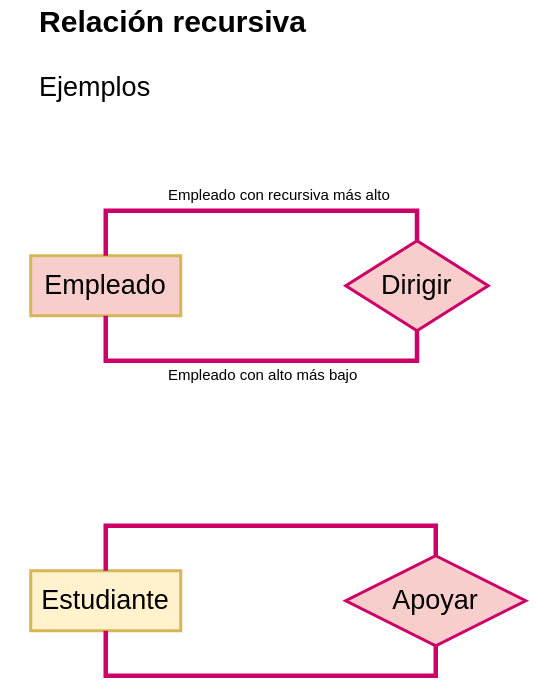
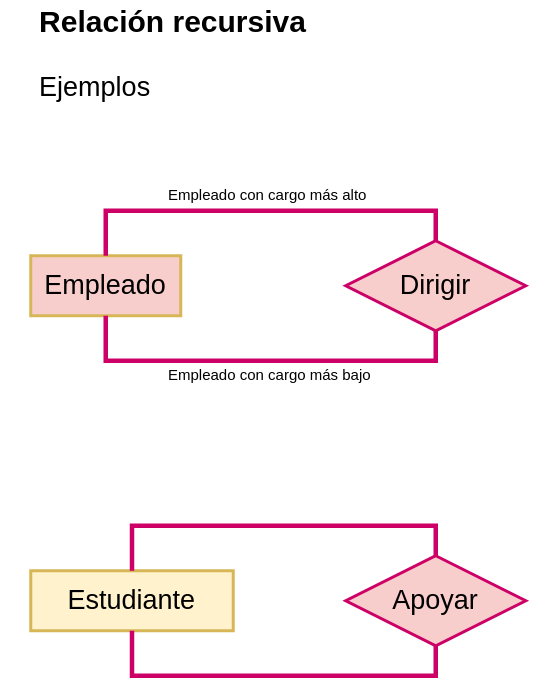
node "Empleado con recursiva más alto": label "Empleado con recursiva más alto" -> "Empleado con cargo más alto"
node "Dirigir": size 143x90 -> 180x90
node "Empleado con alto más bajo": label "Empleado con alto más bajo" -> "Empleado con cargo más bajo"
node "Estudiante": size 150x60 -> 203x60
